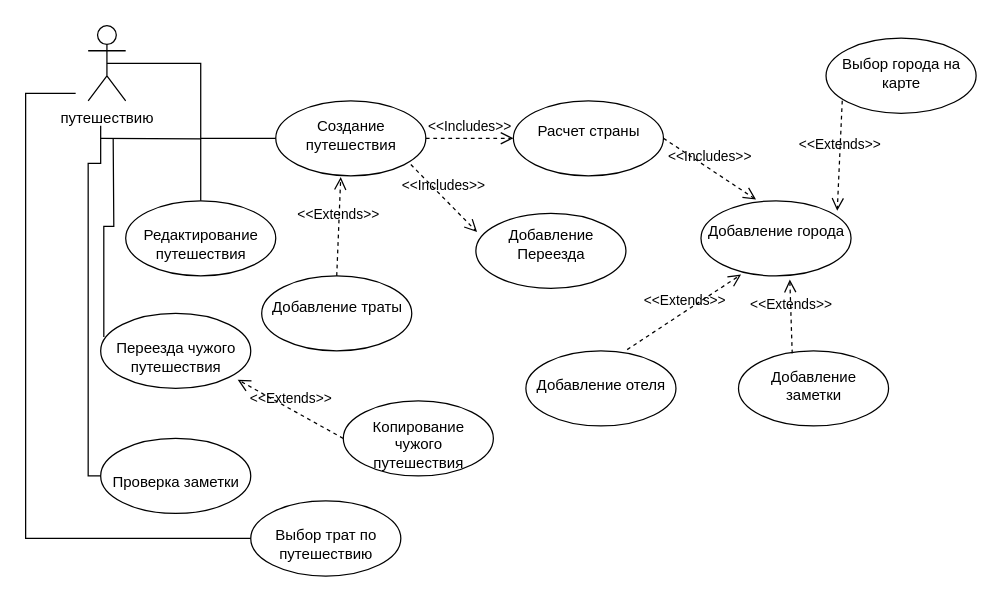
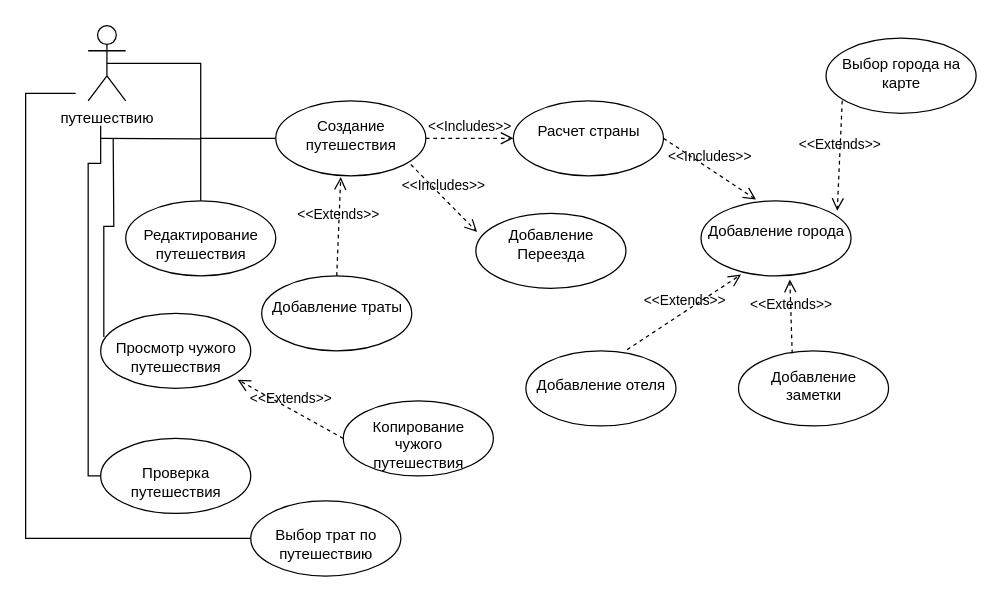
node "Переезда чужого путешествия": label "Переезда чужого путешествия" -> "Просмотр чужого путешествия"
node "Проверка заметки": label "Проверка заметки" -> "Проверка путешествия"
